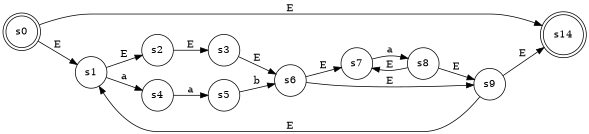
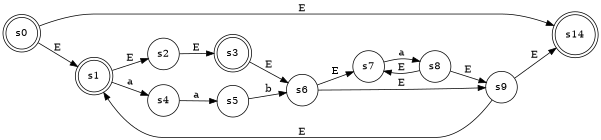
node "s3": shape circle -> doublecircle
node "s1": shape circle -> doublecircle
